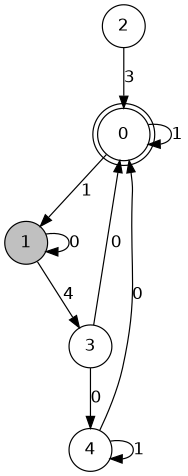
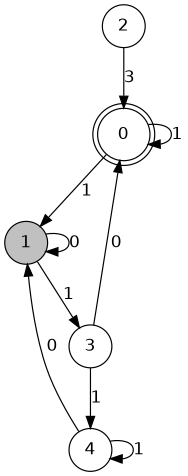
edge "1" -> "3": label "4" -> "1"
edge "4" -> "0": now "4" -> "1"
edge "3" -> "4": label "0" -> "1"
